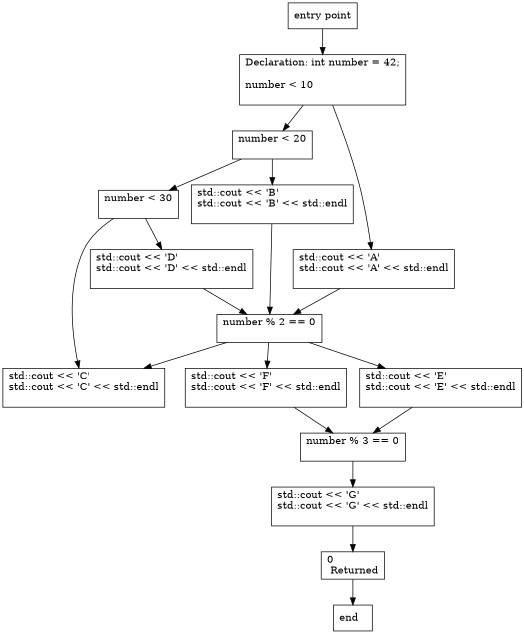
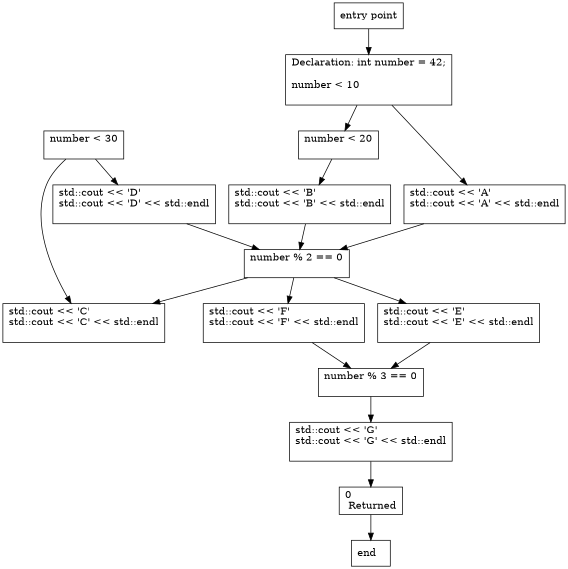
edge "number < 20" -> "number < 30": removed
